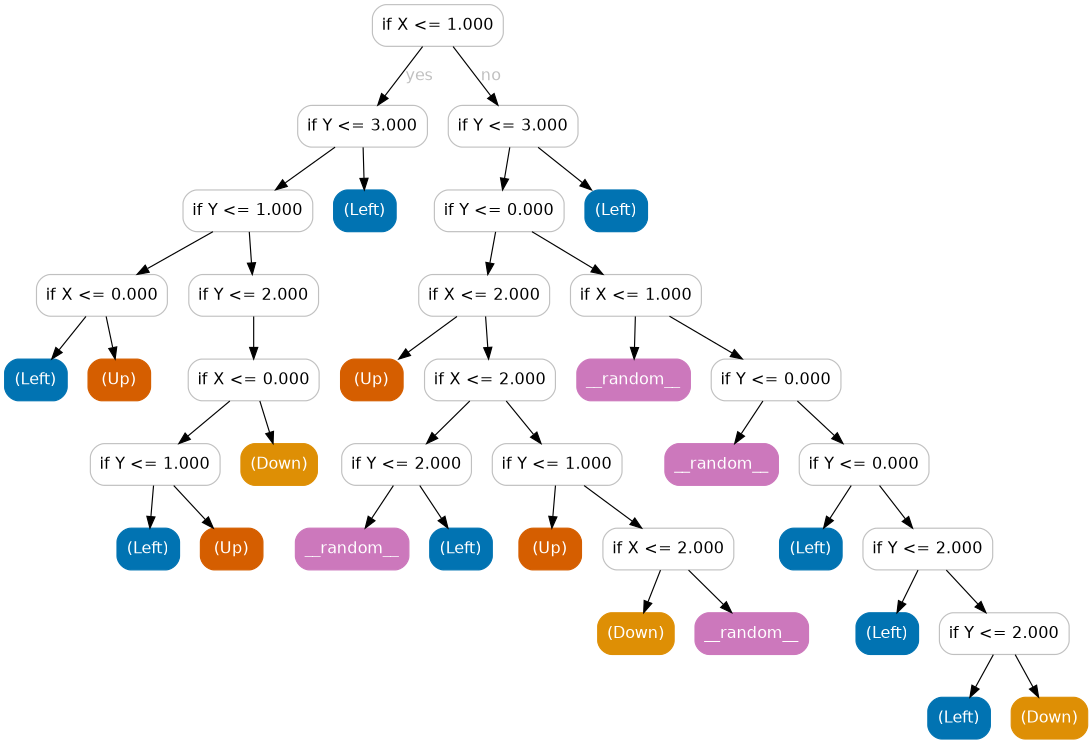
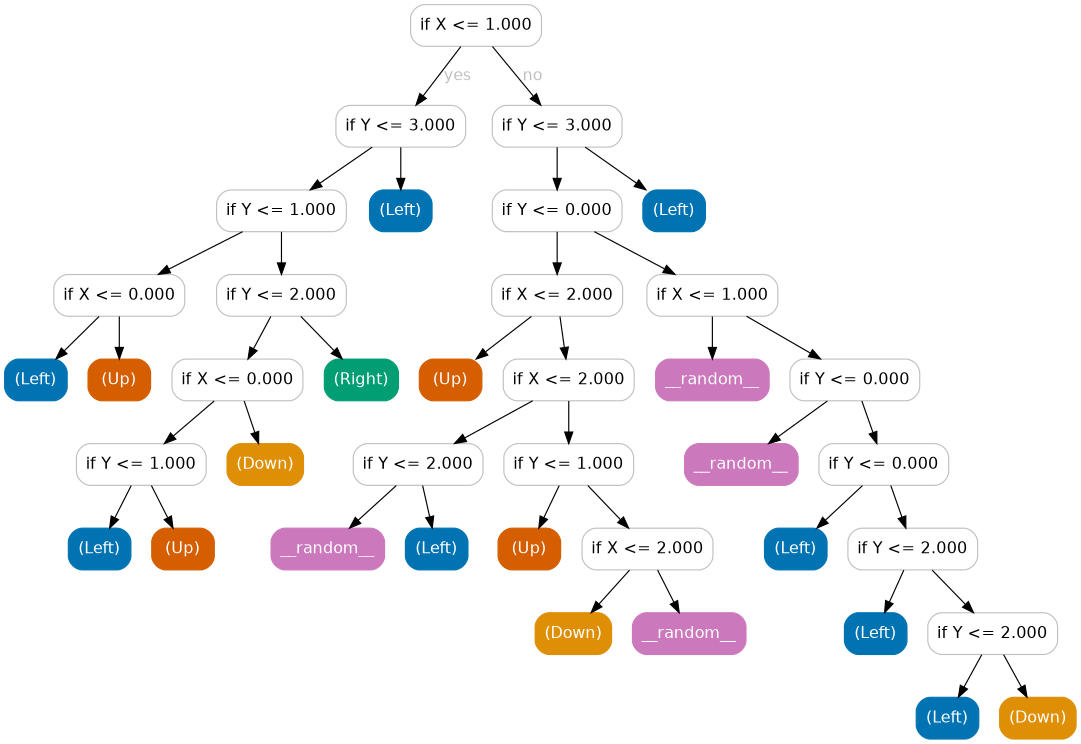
node "(Right)": added
